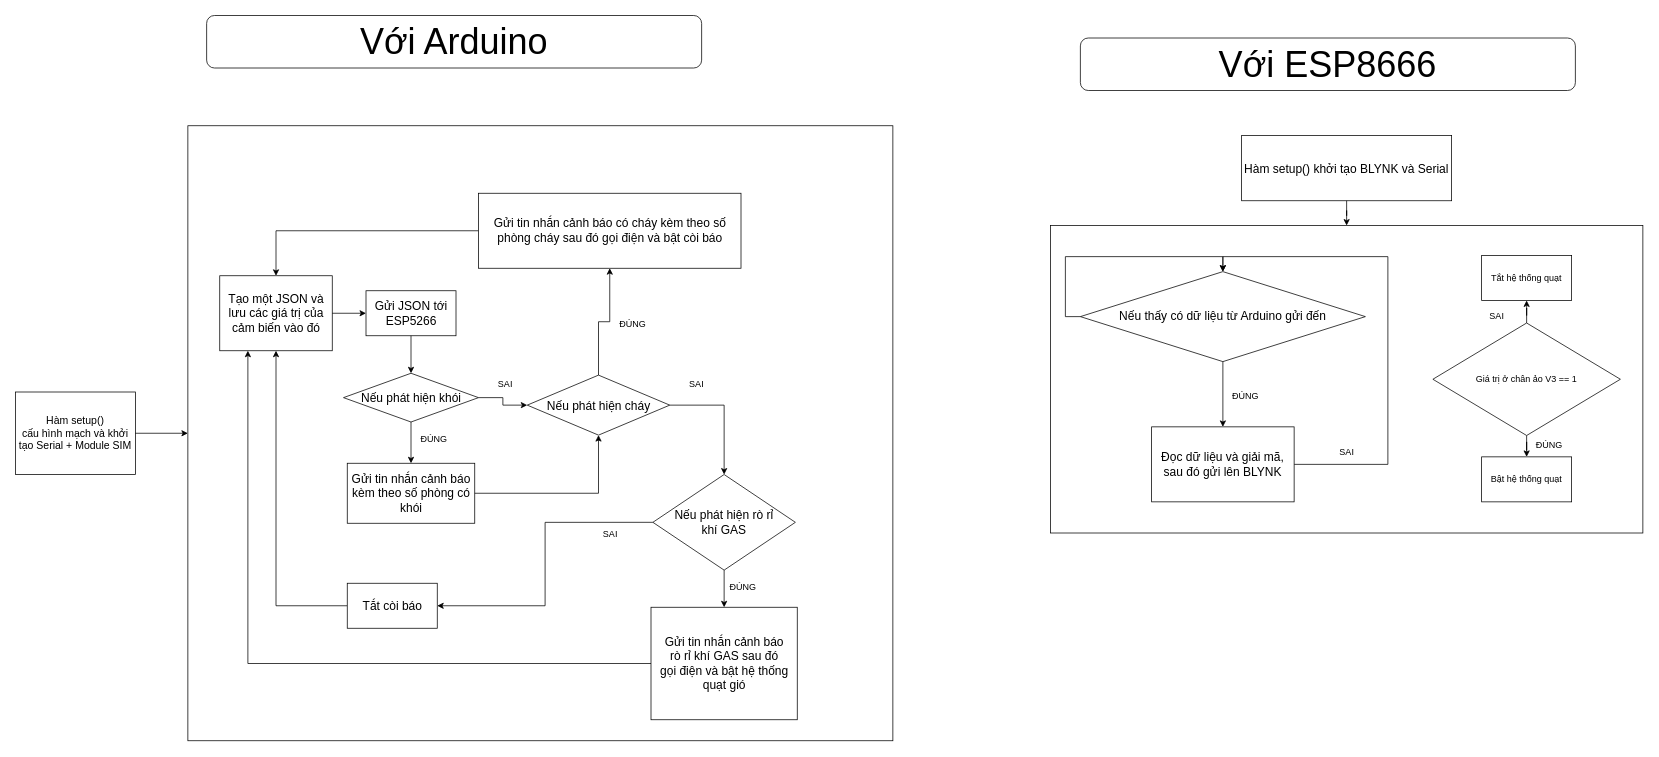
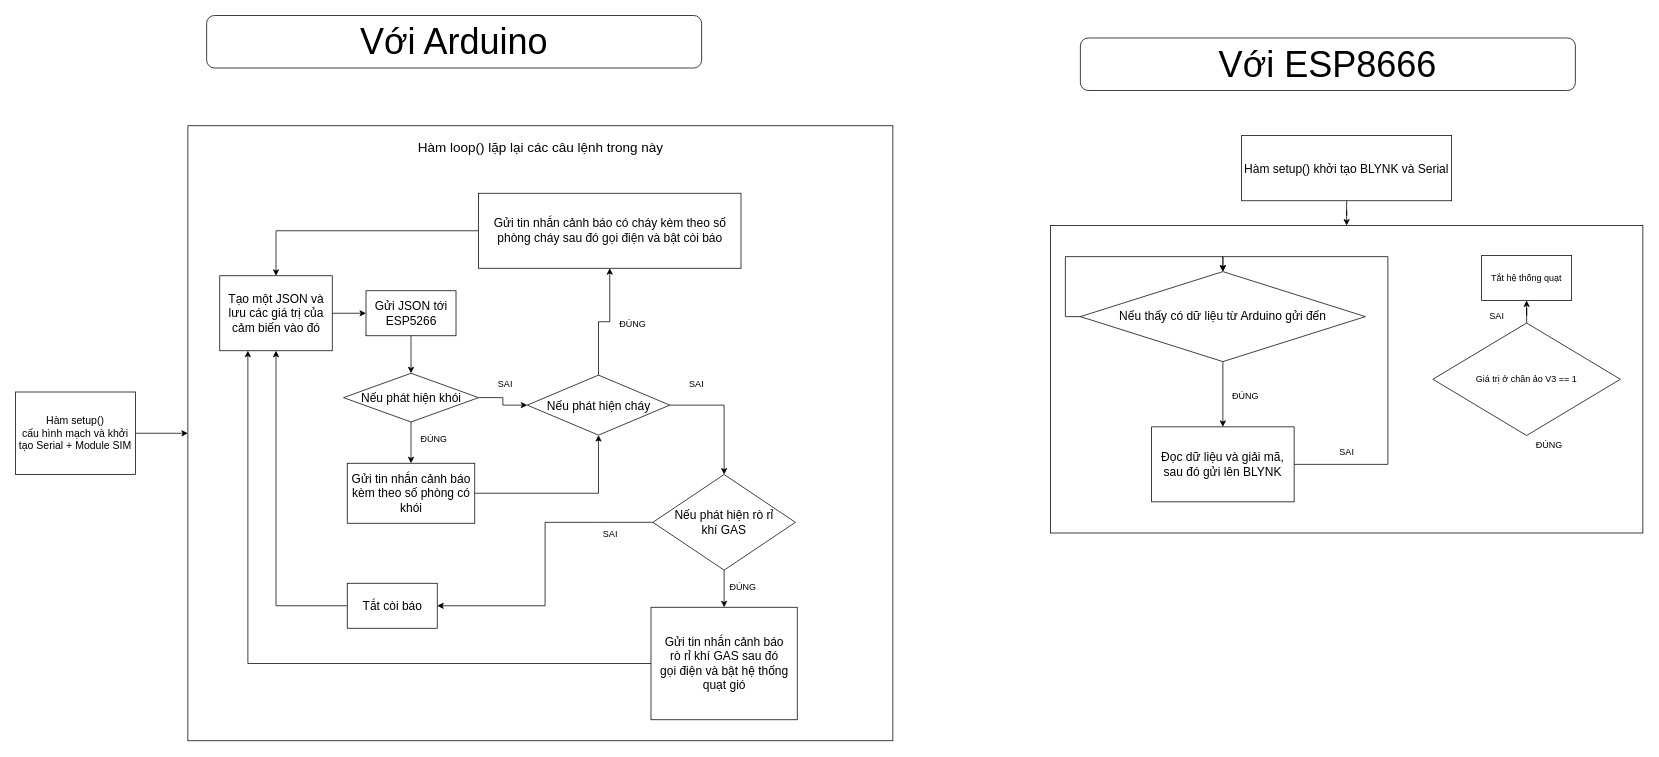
node "Hàm loop() lặp lại các câu lệnh trong này": added
edge "Giá trị ở chân ảo V3 == 1" -> "Bật hệ thống quạt": removed
node "Bật hệ thống quạt": removed
